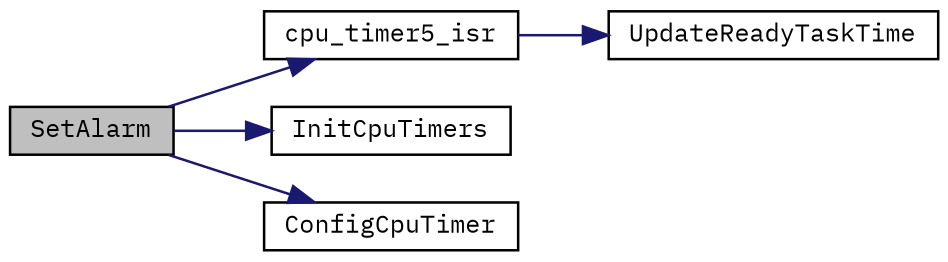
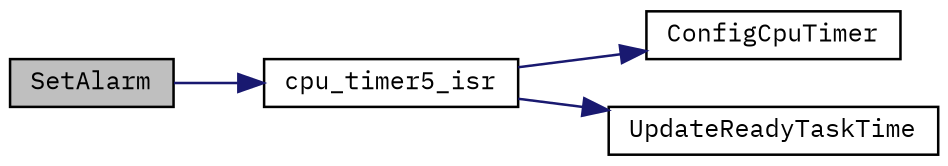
node "InitCpuTimers": removed
edge "SetAlarm" -> "ConfigCpuTimer": now "cpu_timer5_isr" -> "ConfigCpuTimer"
